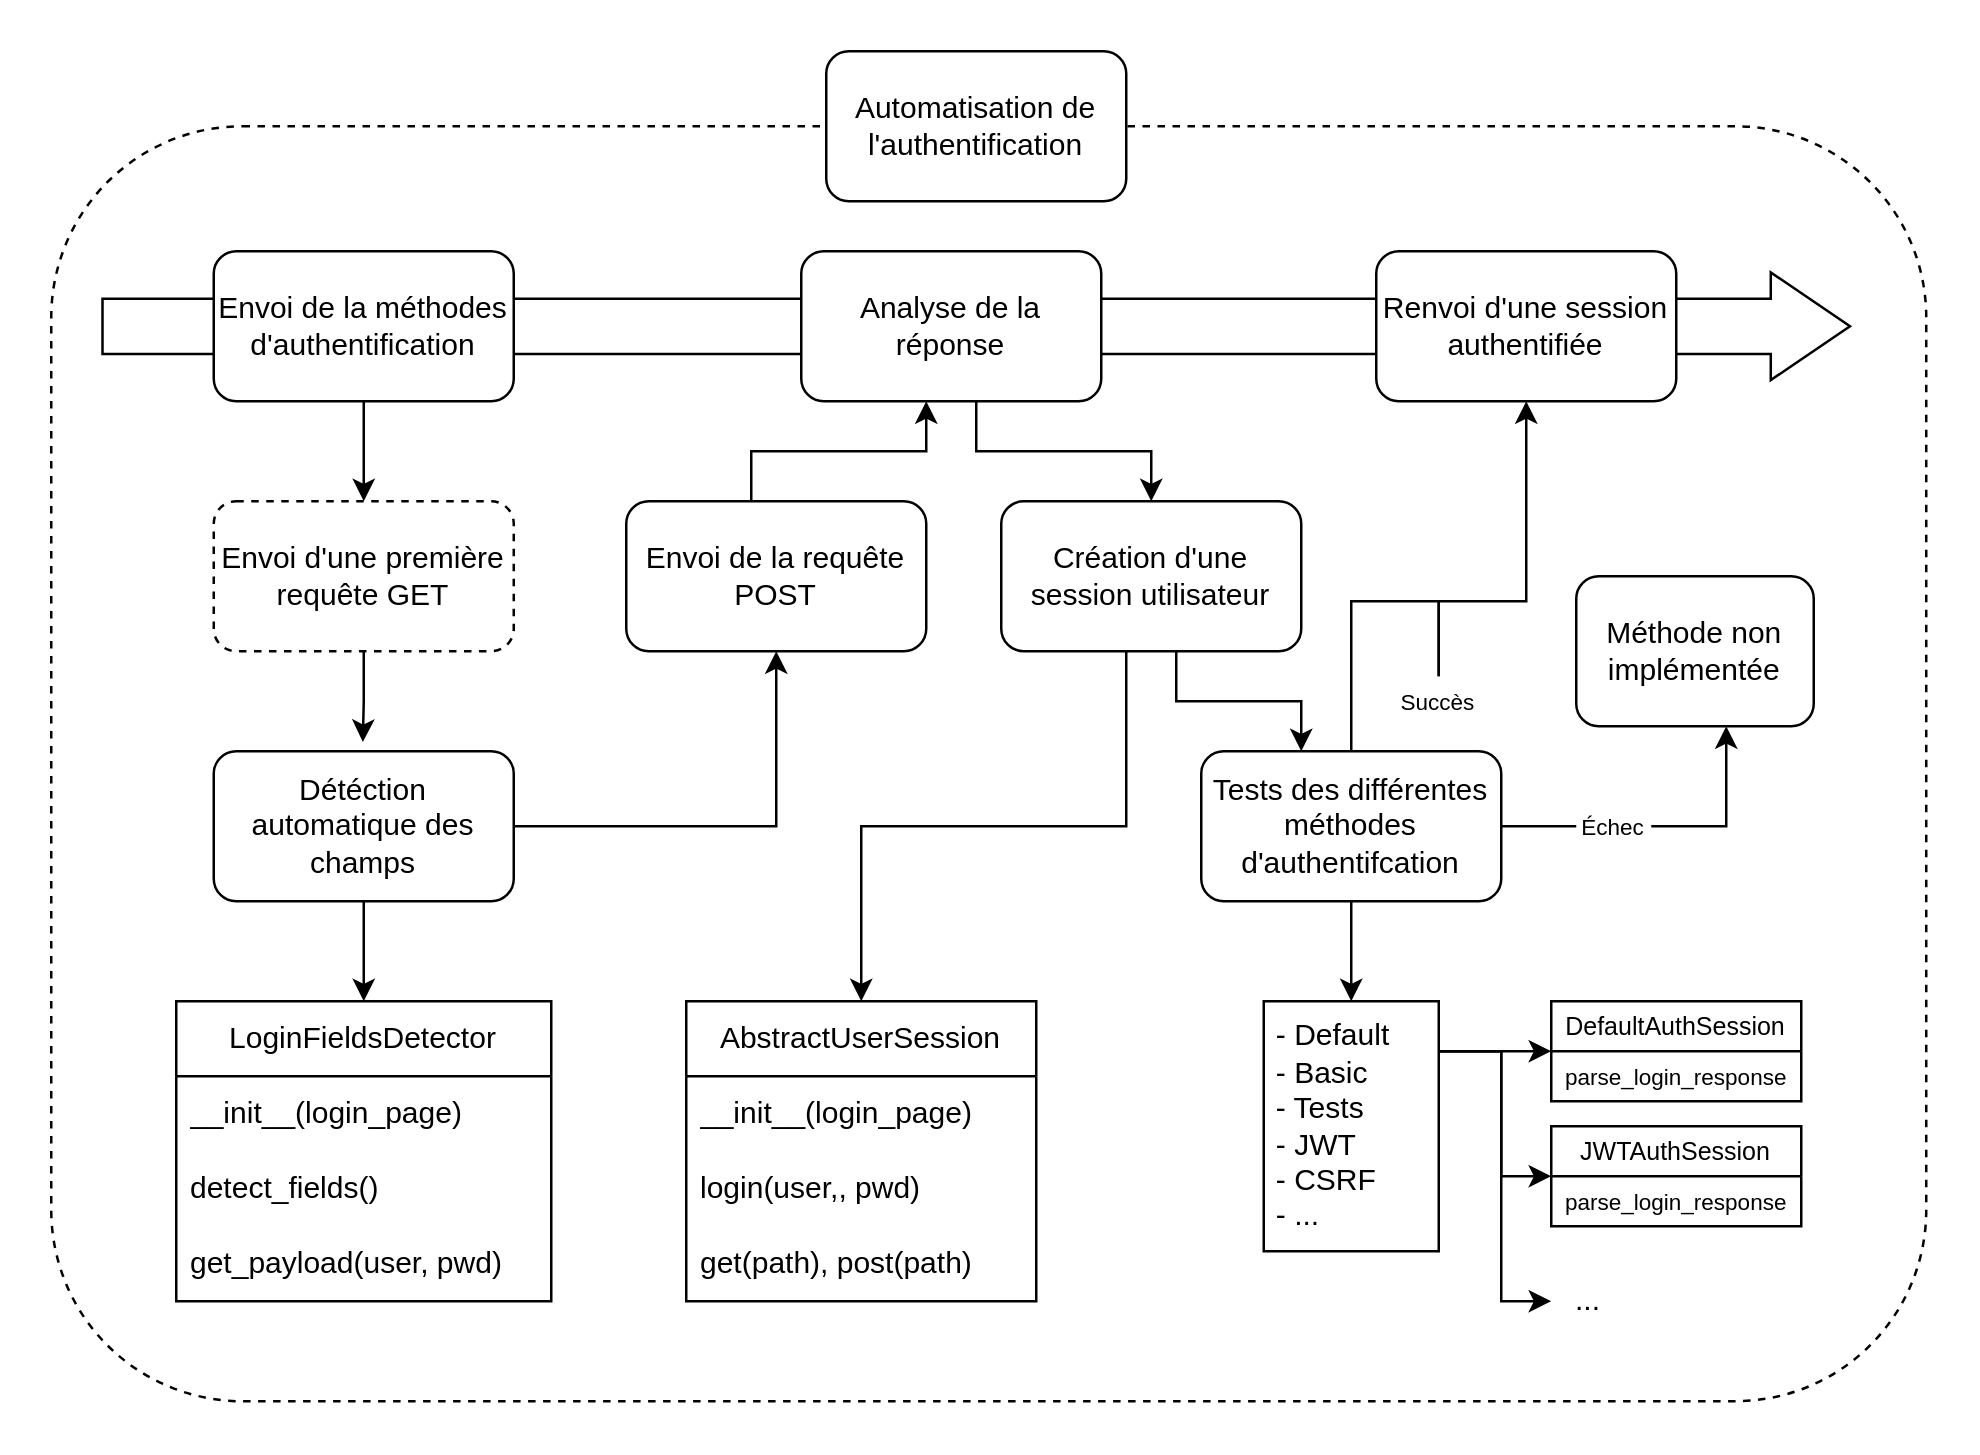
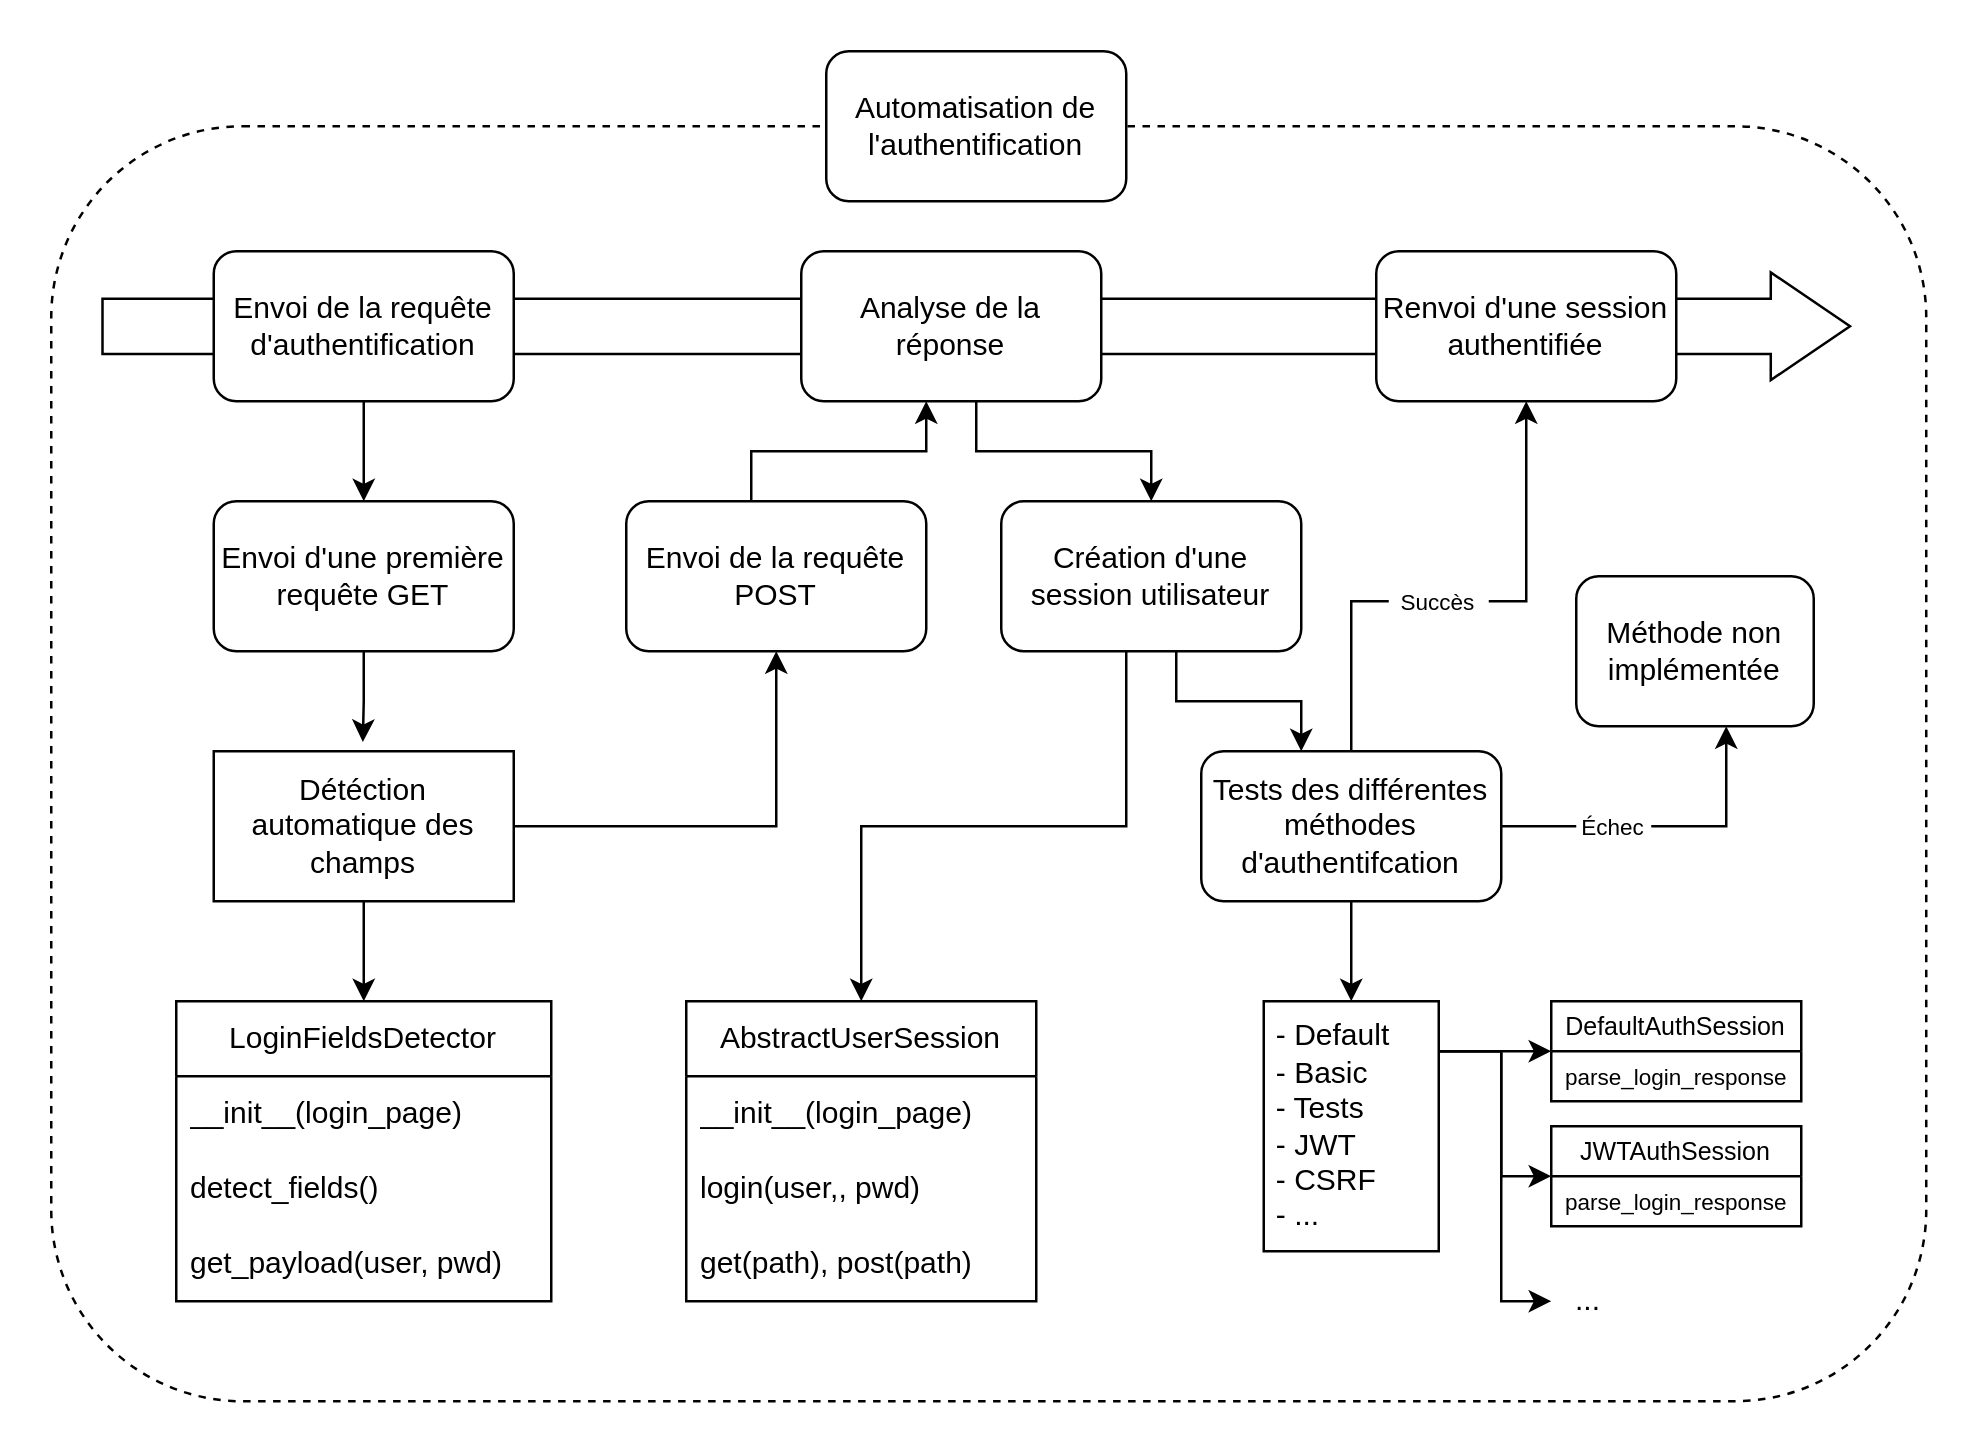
node "Envoi de la méthodes d'authentification": label "Envoi de la méthodes d'authentification" -> "Envoi de la requête d'authentification"
node "Envoi d'une première requête GET": style dashed -> solid
node "Succès": moved (1439, 701) -> (1439, 601)
node "Détéction automatique des champs": shape rounded rectangle -> rectangle
